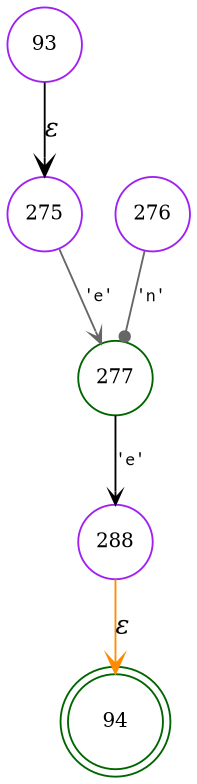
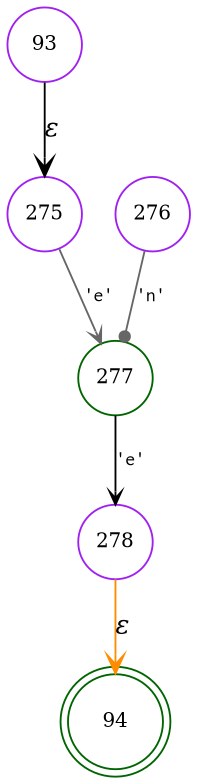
node "288": label "288" -> "278"
